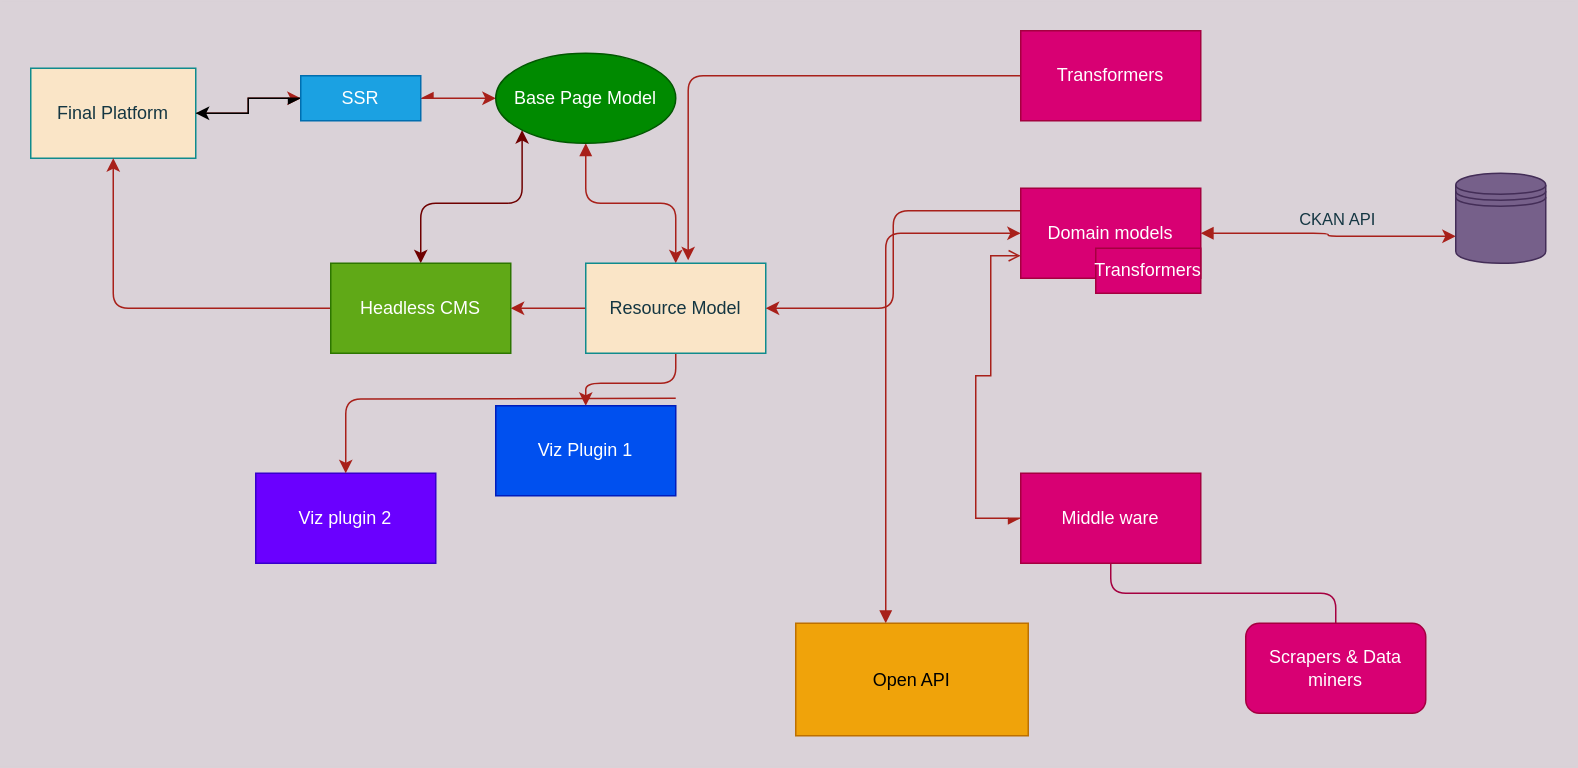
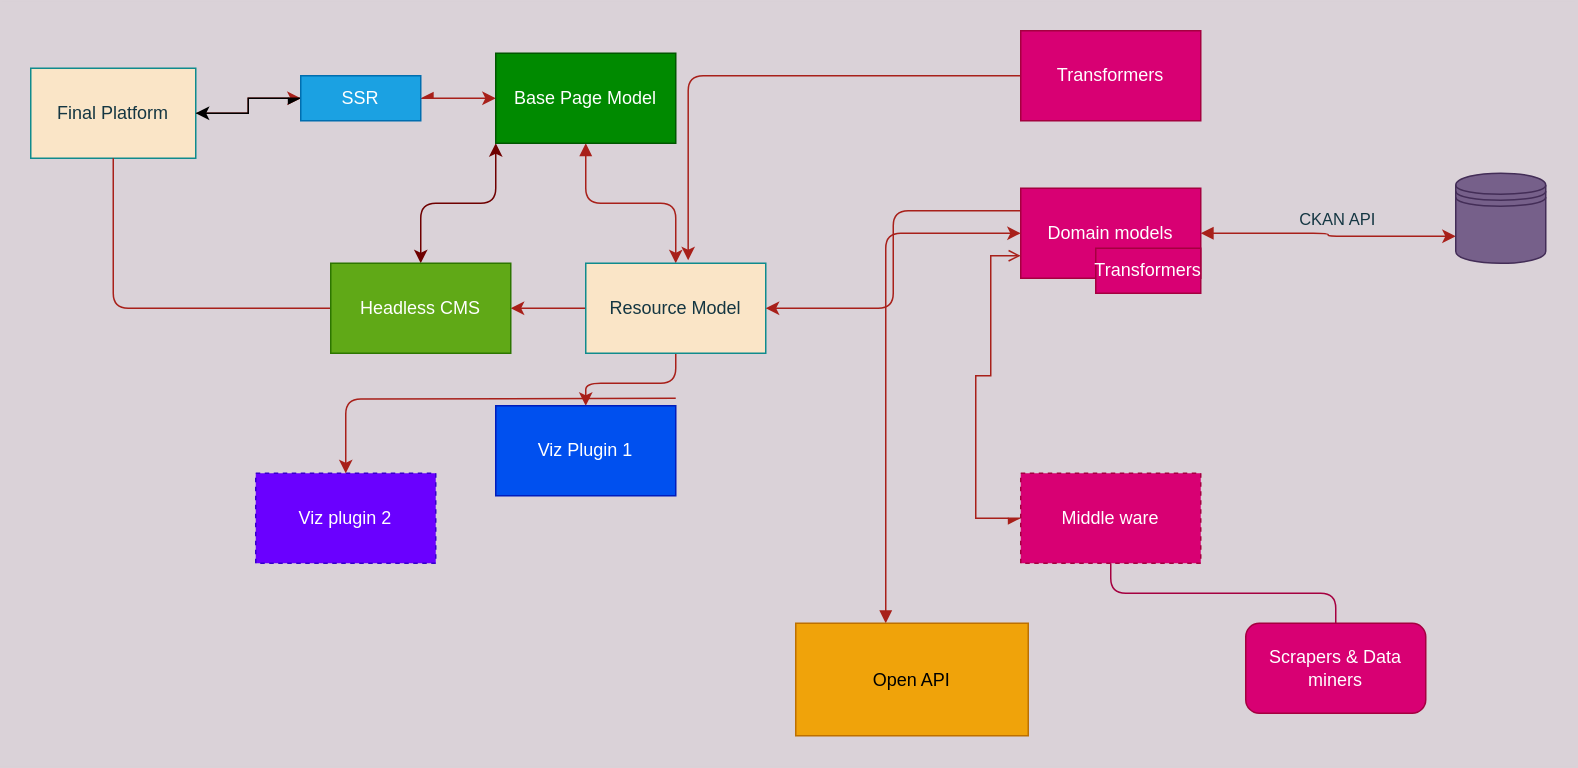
node "Base Page Model": shape ellipse -> rectangle
edge "Headless CMS" -> "Final Platform": arrowhead classic -> none
node "Viz plugin 2": style solid -> dashed
node "Middle ware": style solid -> dashed
